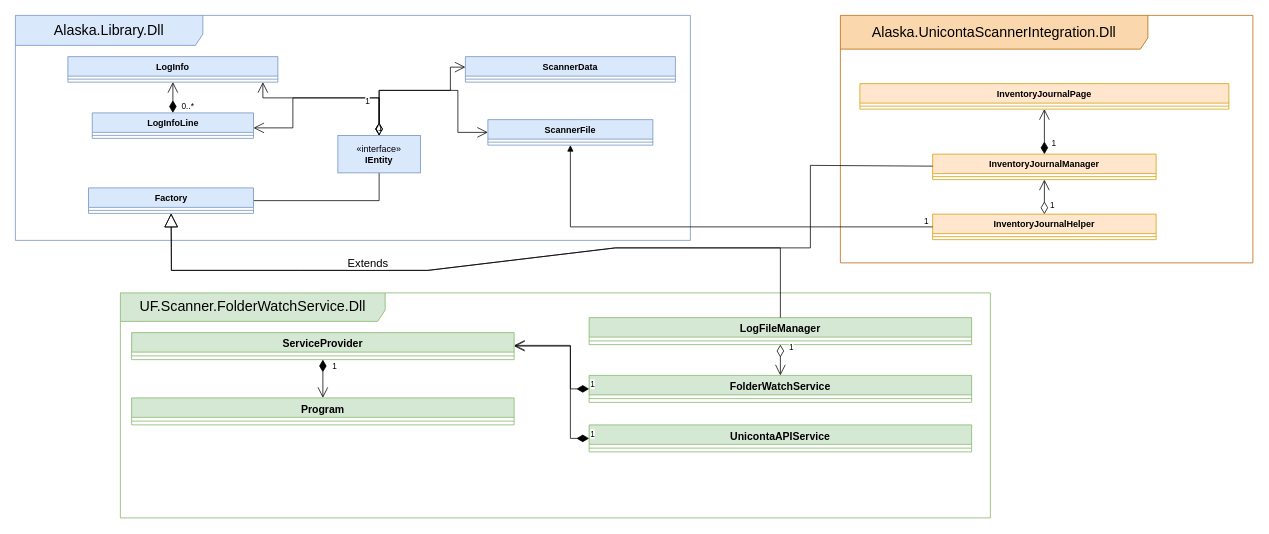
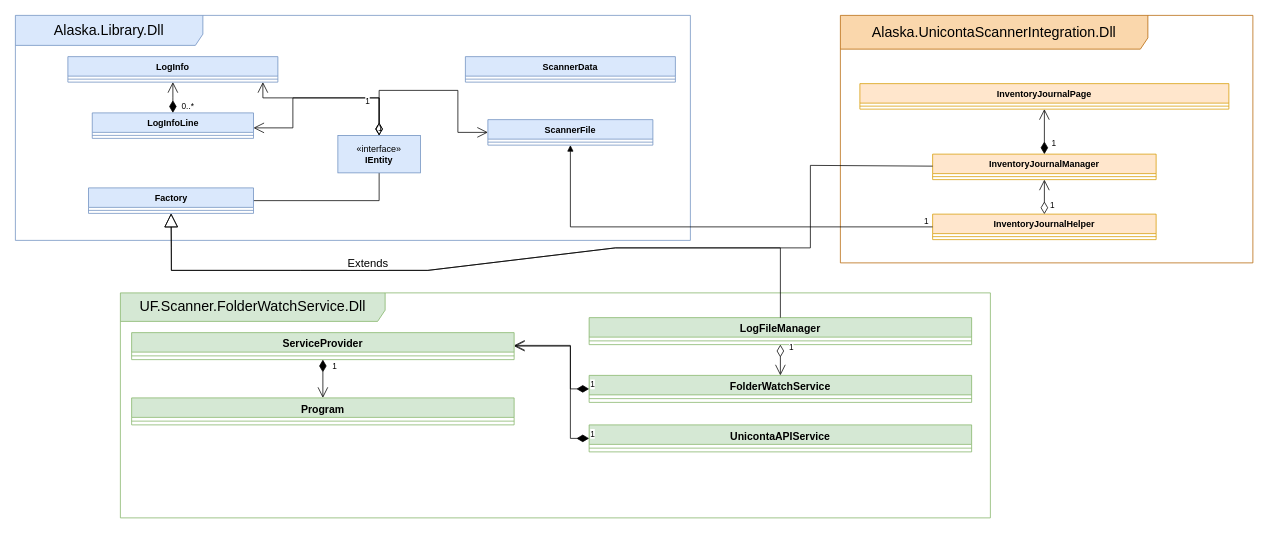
edge "ScannerData" -- "«interface» IEntity": removed, label "1"
